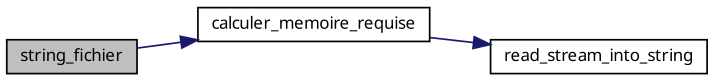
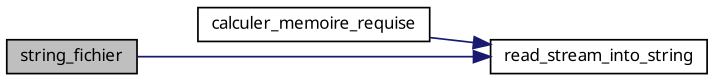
edge "string_fichier" -> "calculer_memoire_requise": now "string_fichier" -> "read_stream_into_string"
